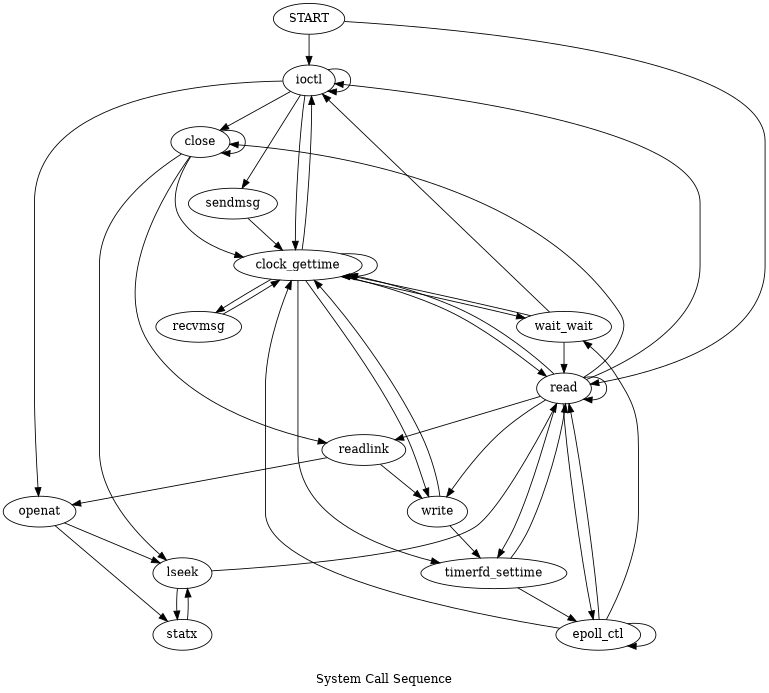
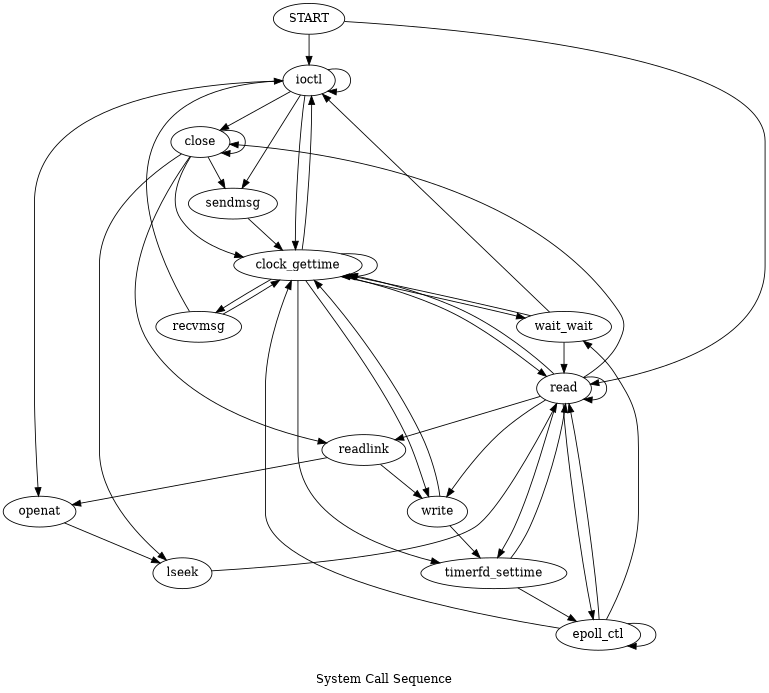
edge "read" -> "ioctl": now "recvmsg" -> "ioctl"
edge "close" -> "sendmsg": added
node "statx": removed
